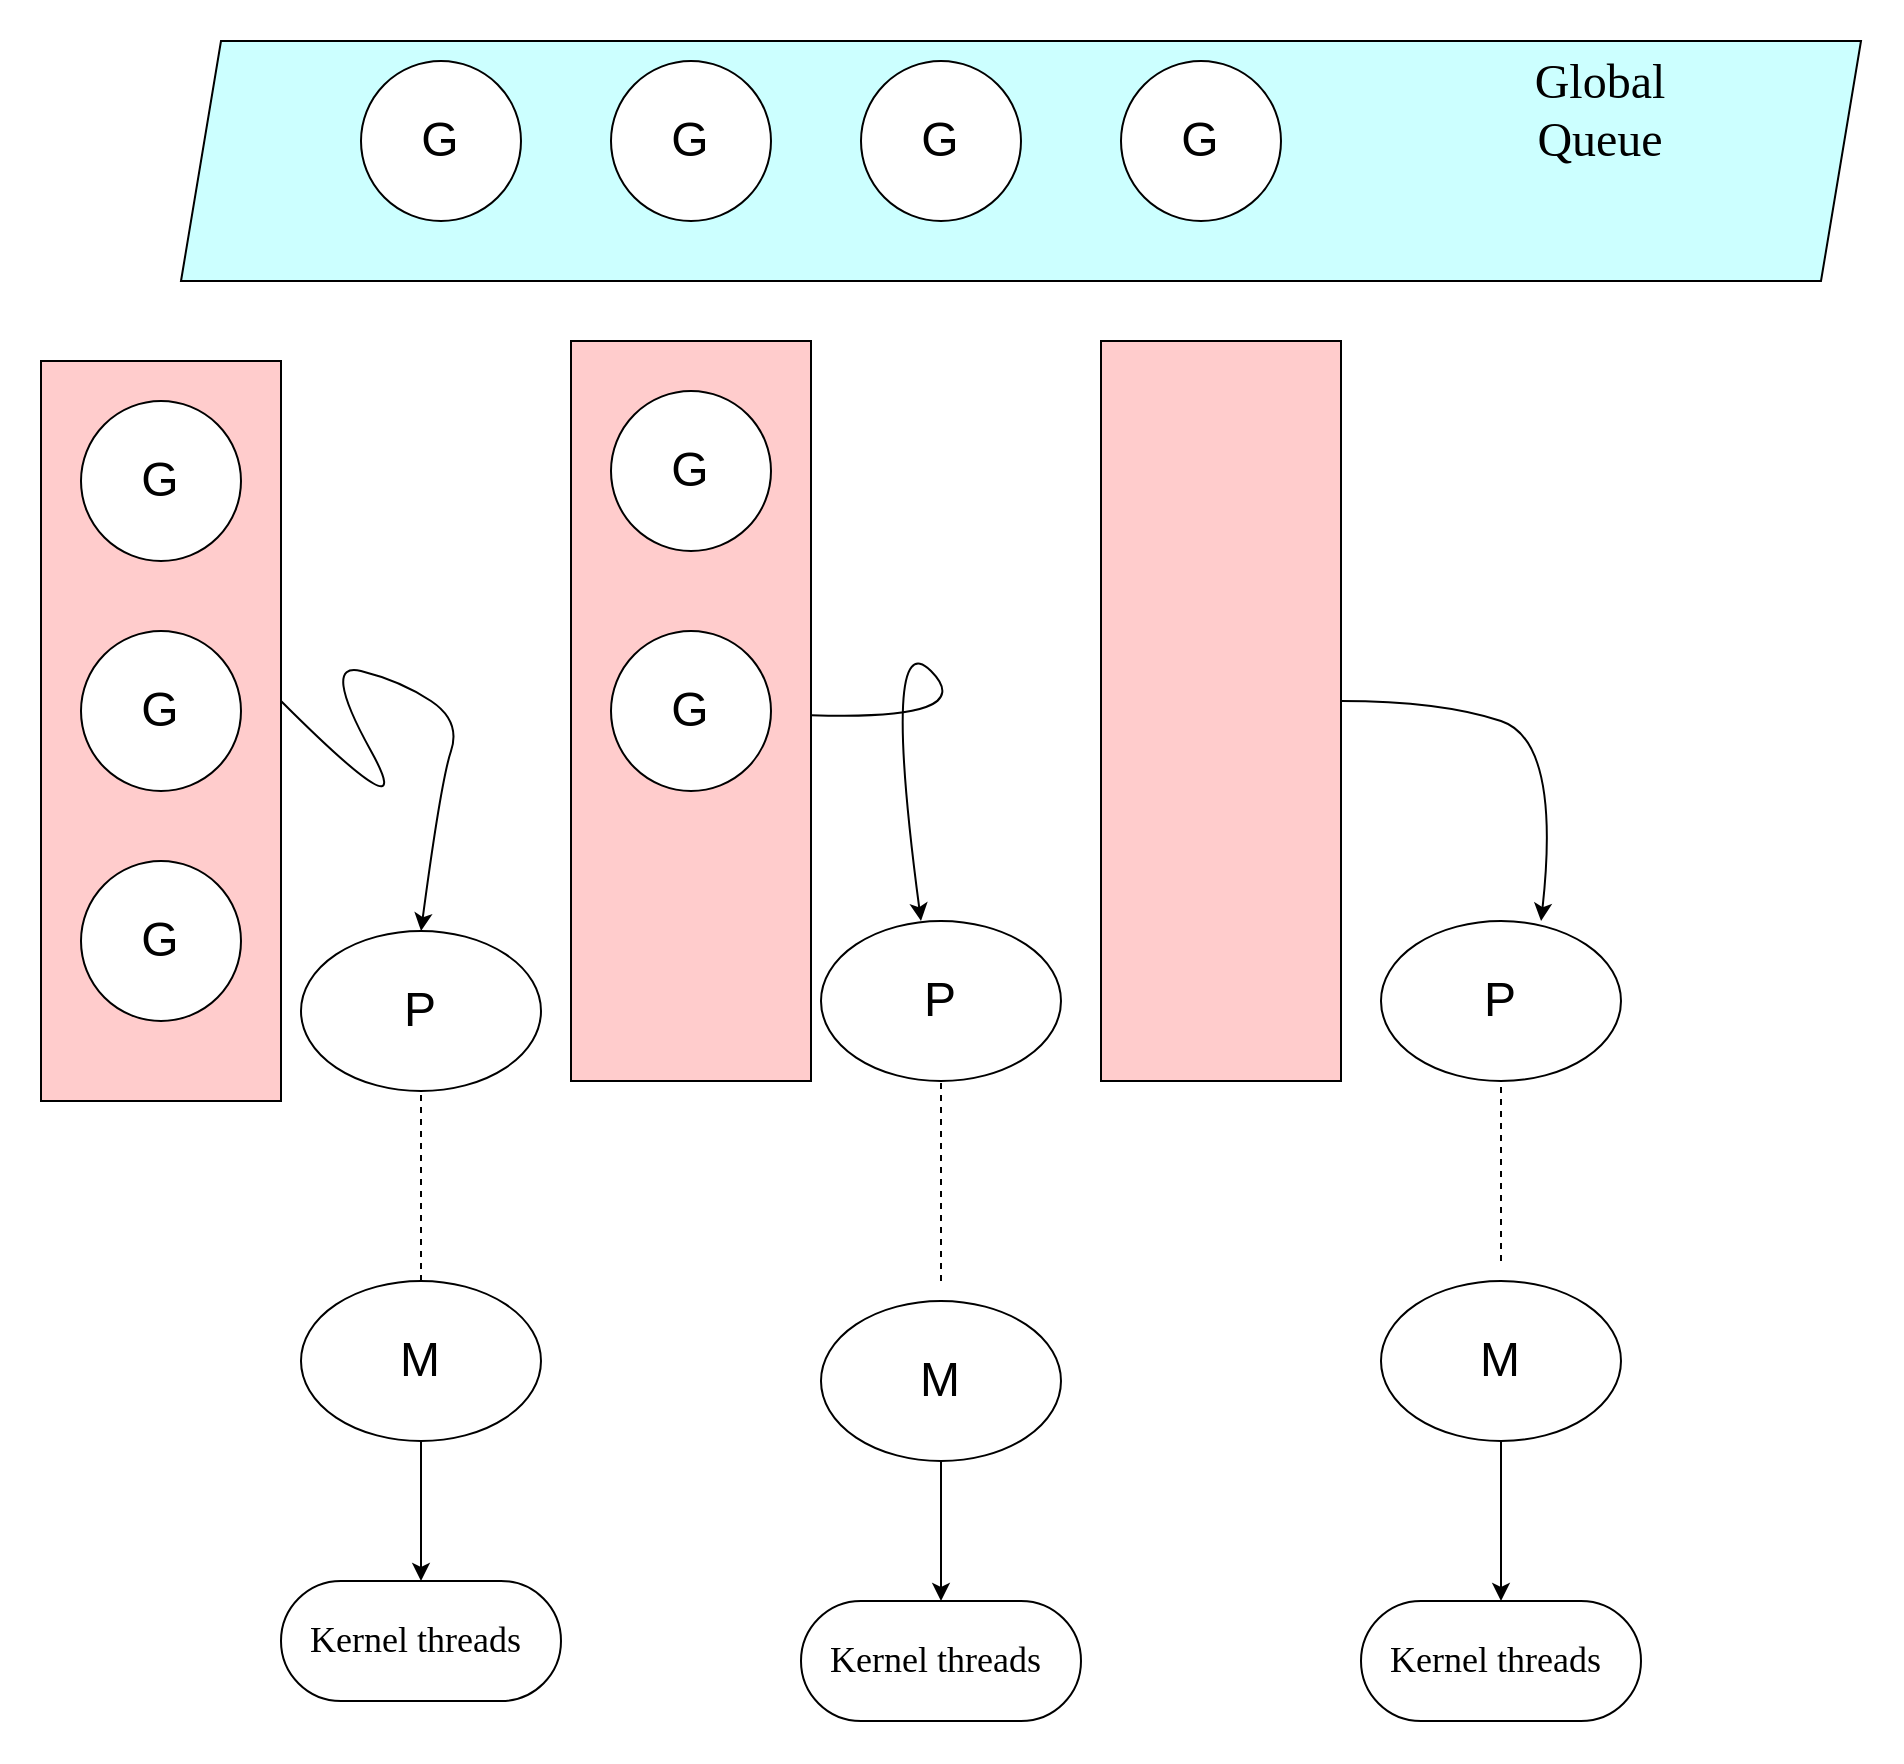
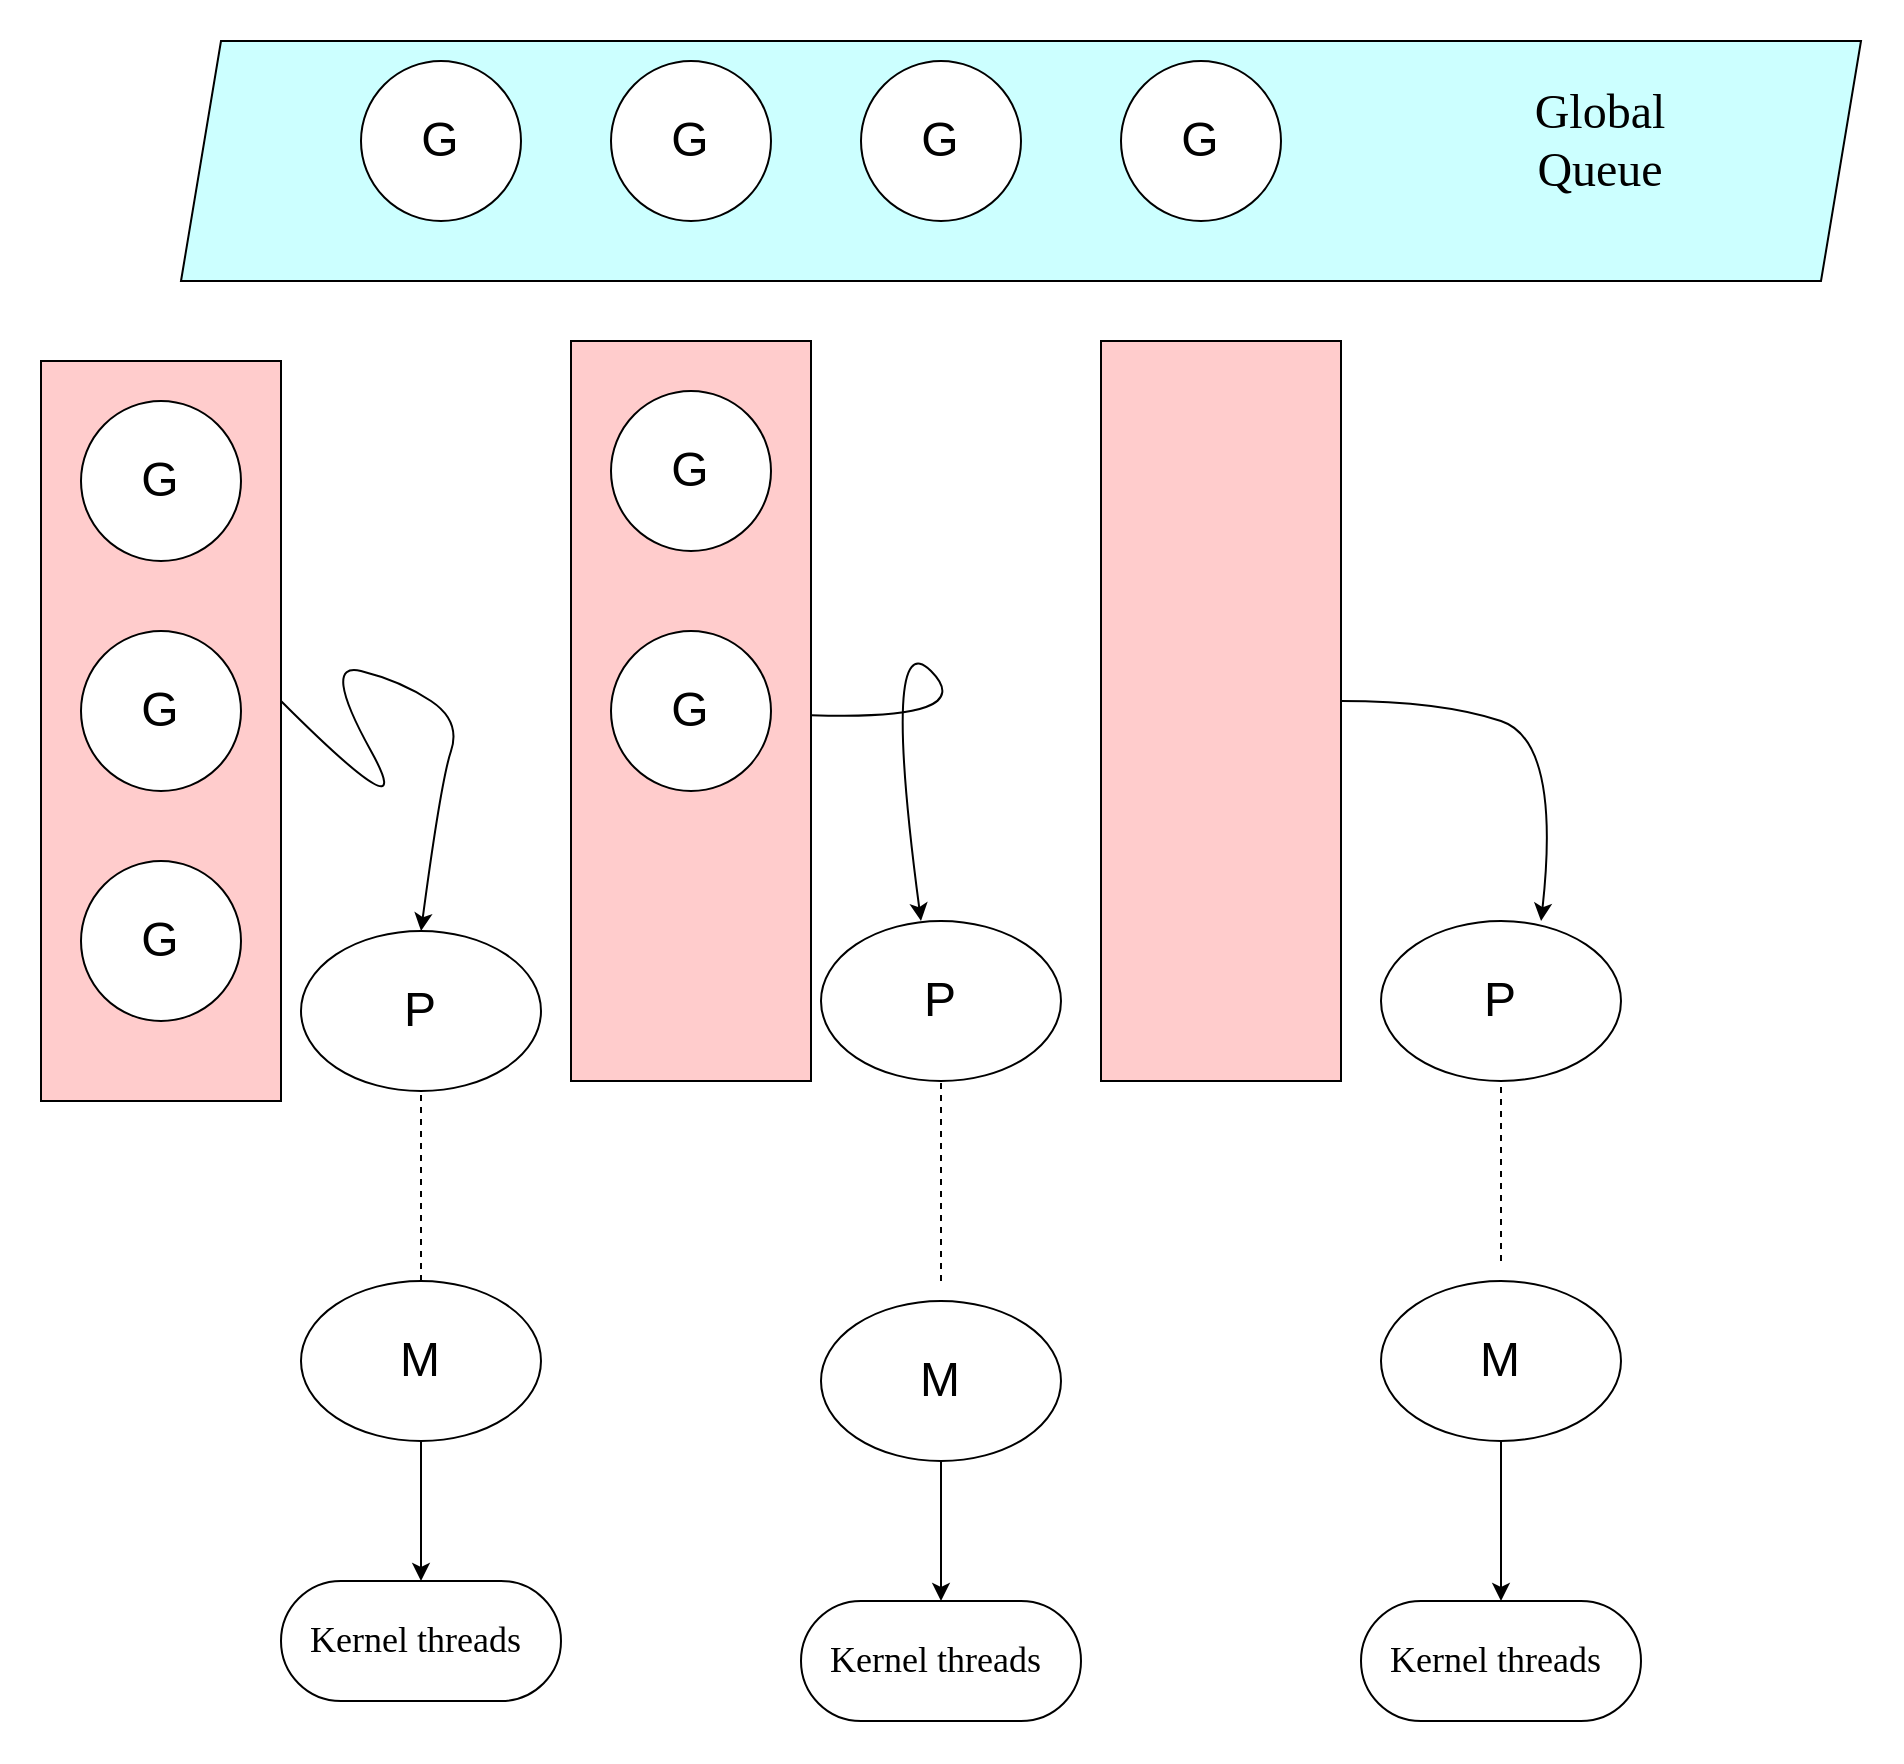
node "Global Queue": moved (1601, 111) -> (1601, 141)
